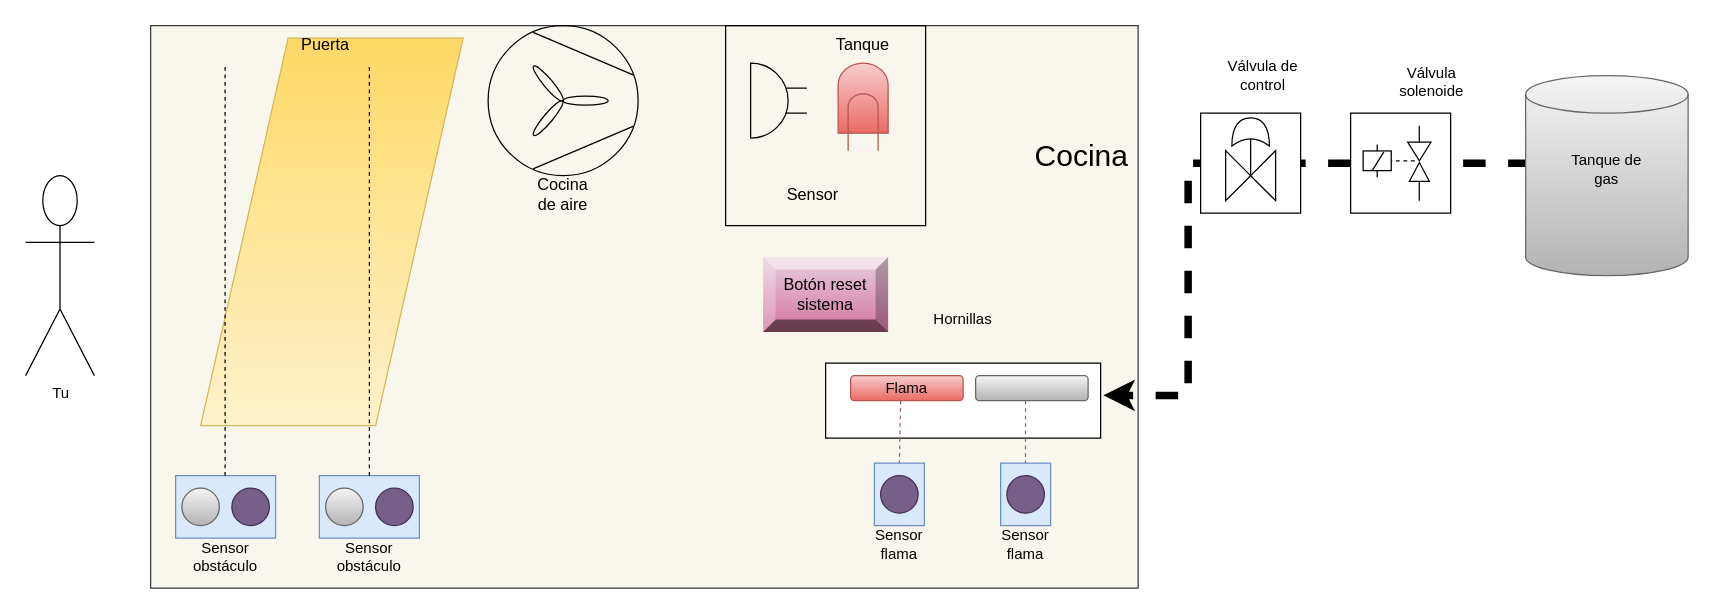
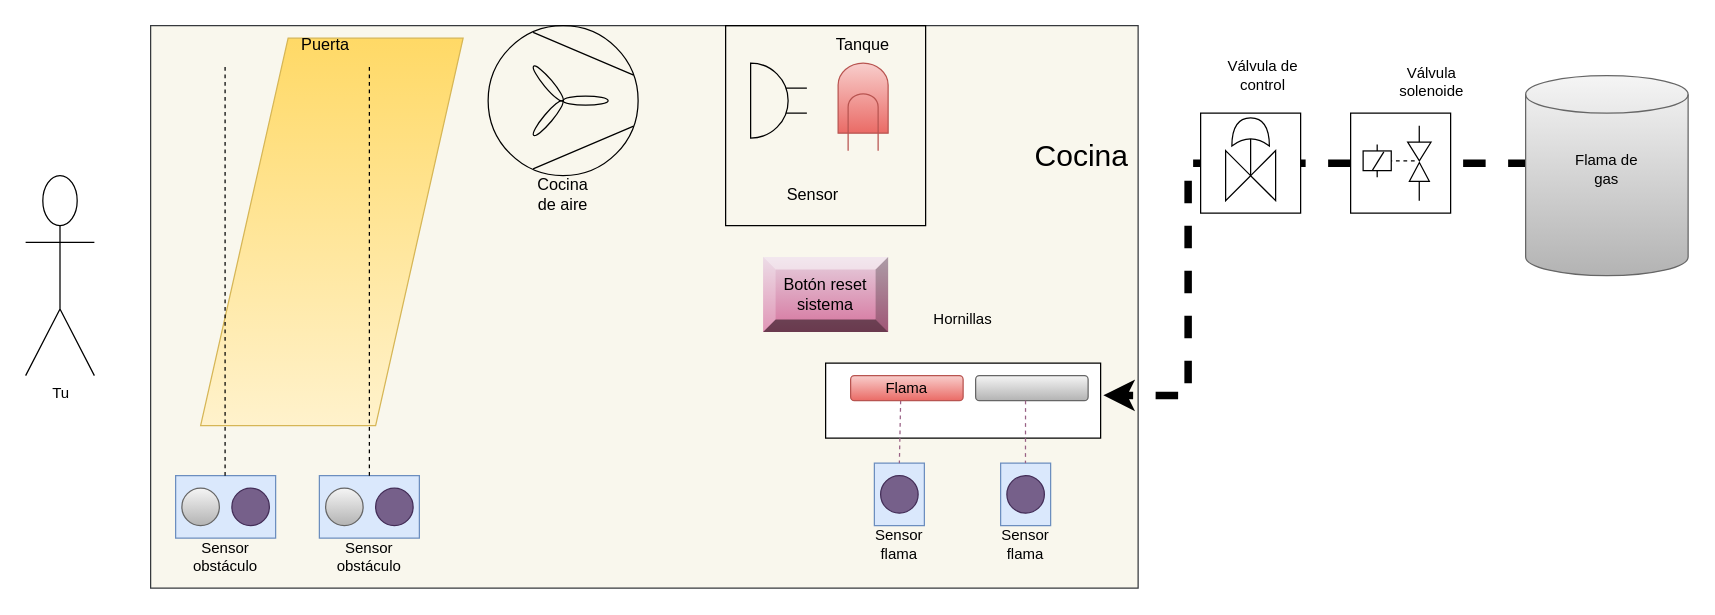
node "Tanque de gas": label "Tanque de gas" -> "Flama de gas"
